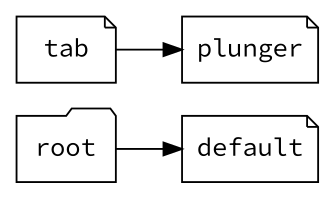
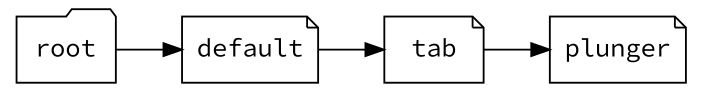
edge "default" -> "tab": added
